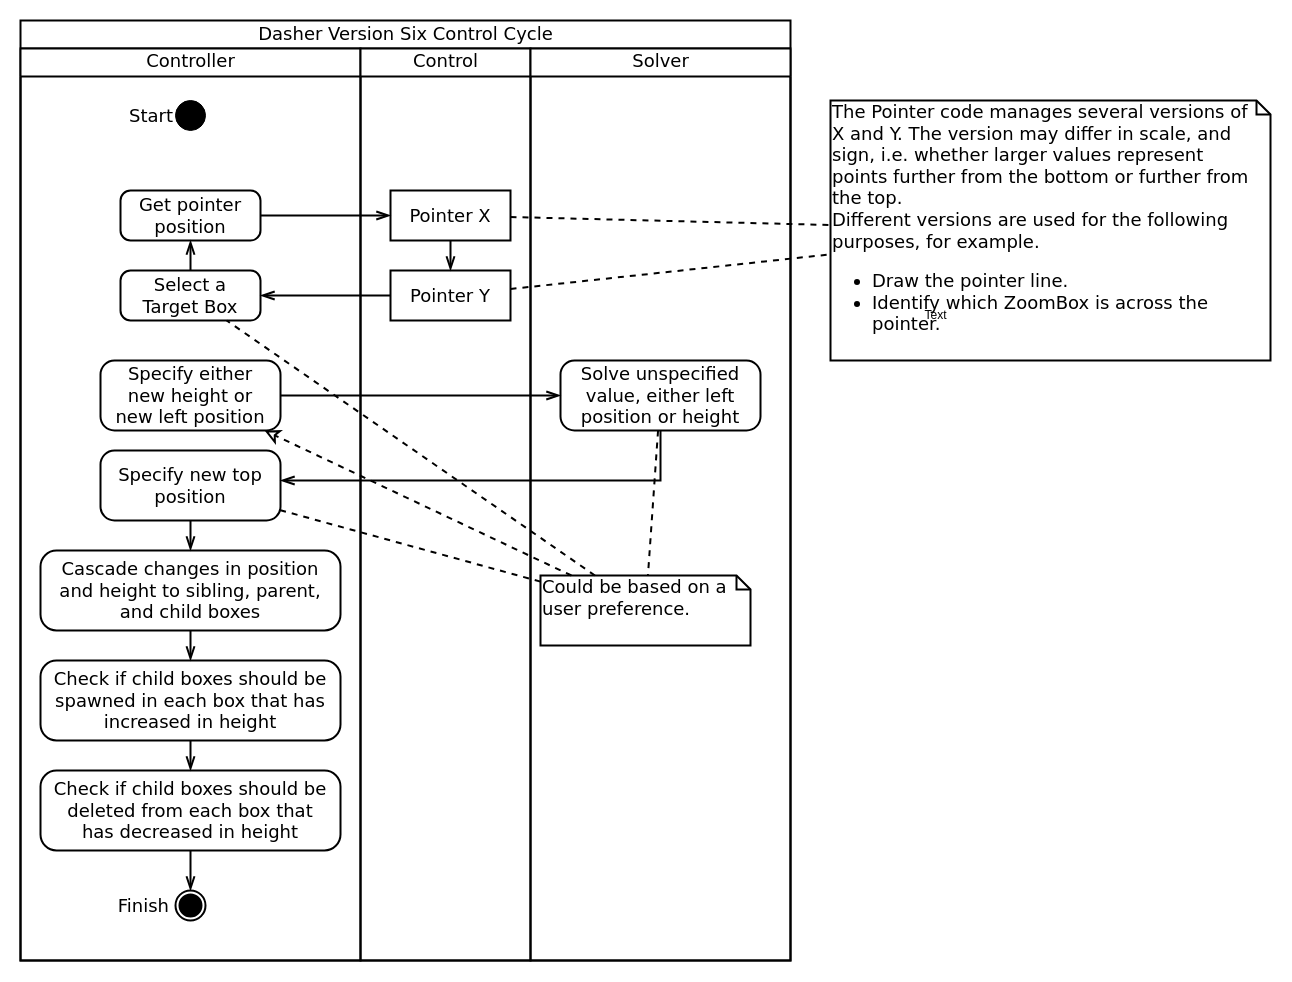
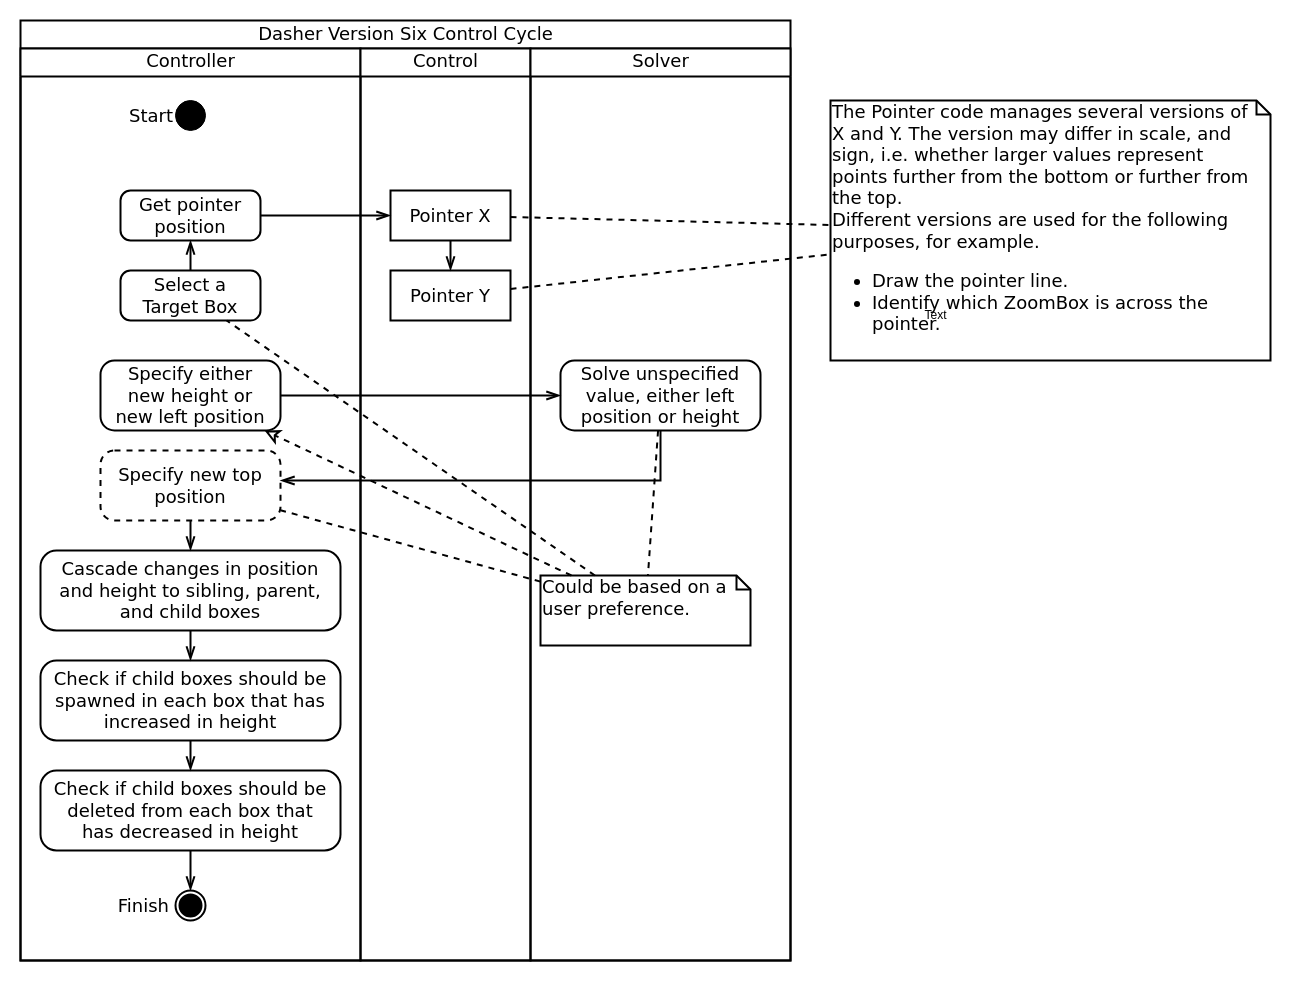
edge "Pointer Y" -> "Select a Target Box": removed
node "Specify new top position": style solid -> dashed
